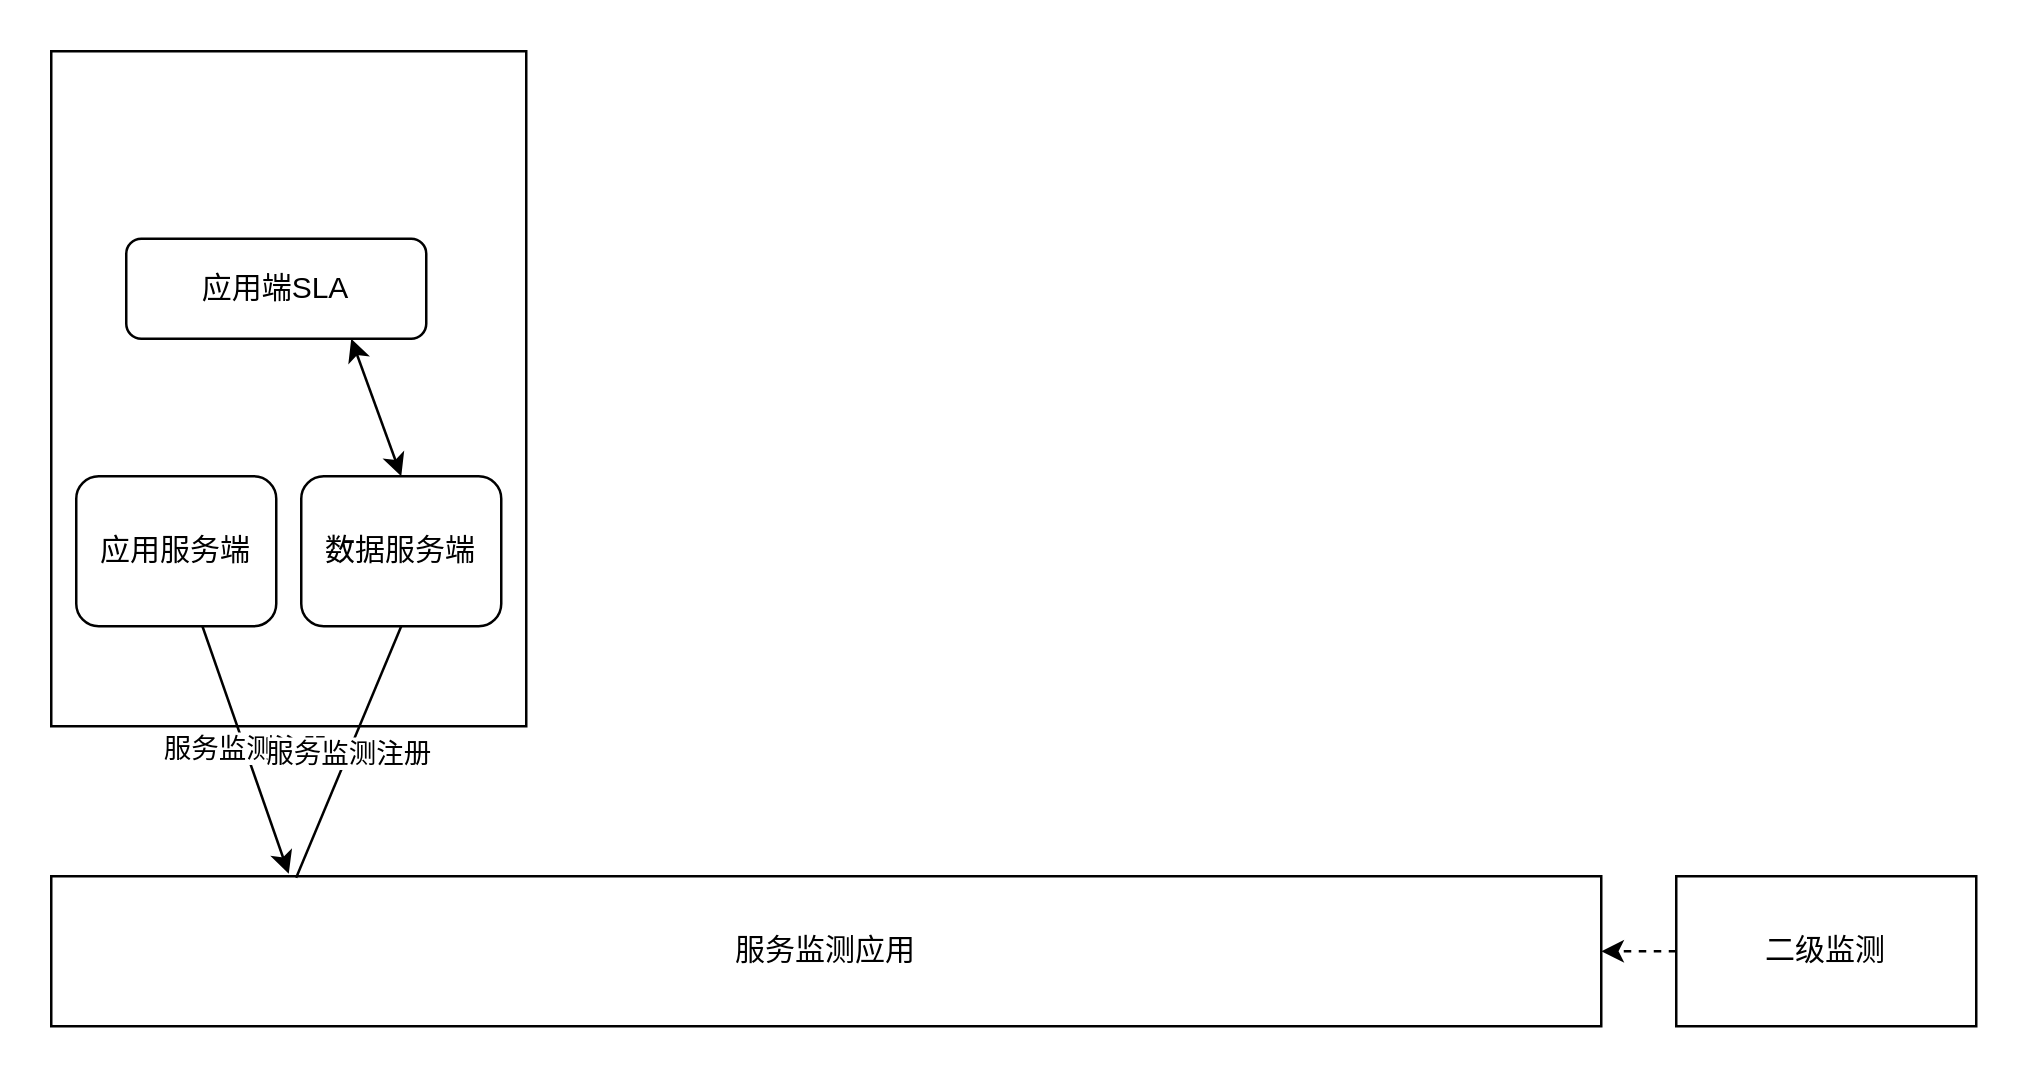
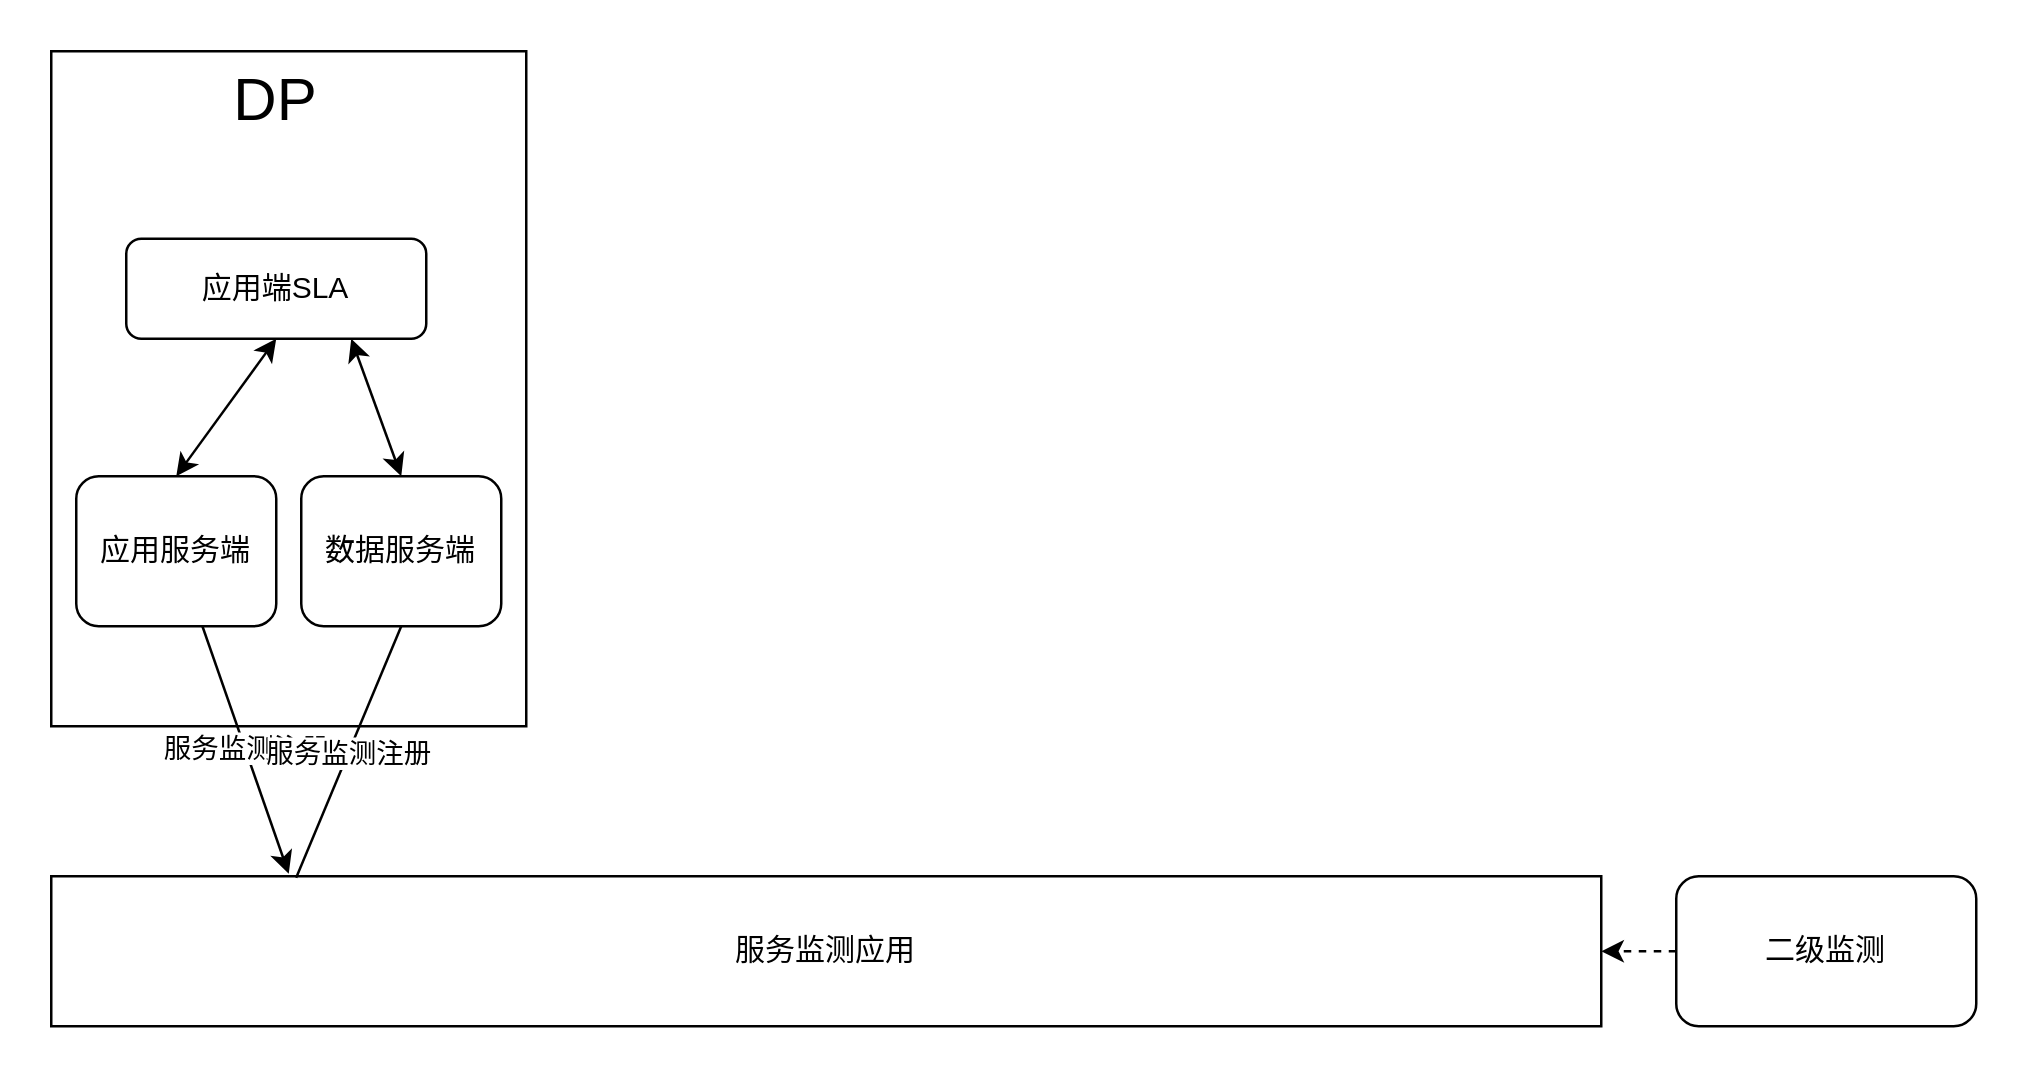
node "DP": added
edge "应用端SLA" -- "应用服务端": added
node "二级监测": shape rectangle -> rounded rectangle
